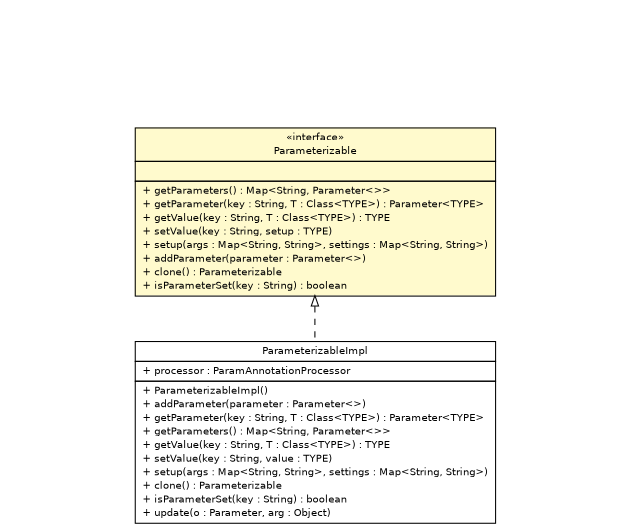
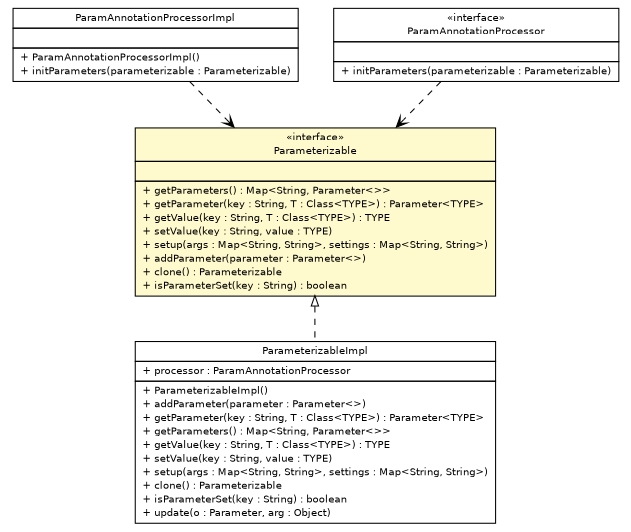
node "ParamAnnotationProcessorImpl": added
node "ParamAnnotationProcessor": added
node "Parameterizable": text "+ setValue(key : String, setup : TYPE)" -> "+ setValue(key : String, value : TYPE)"
